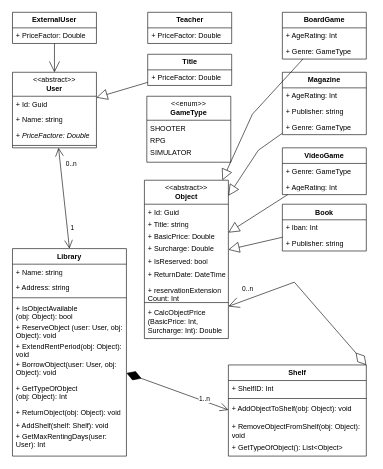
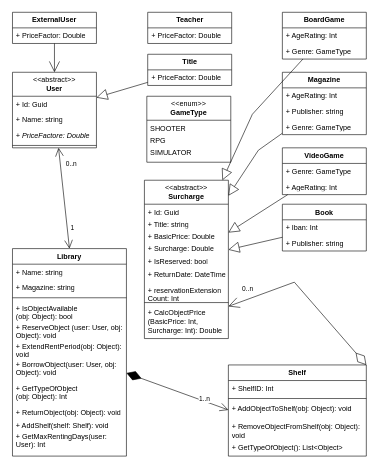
node "<<abstract>> Object": label "<<abstract>> Object" -> "<<abstract>> Surcharge"
node "+ Address: string": label "+ Address: string" -> "+ Magazine: string"
